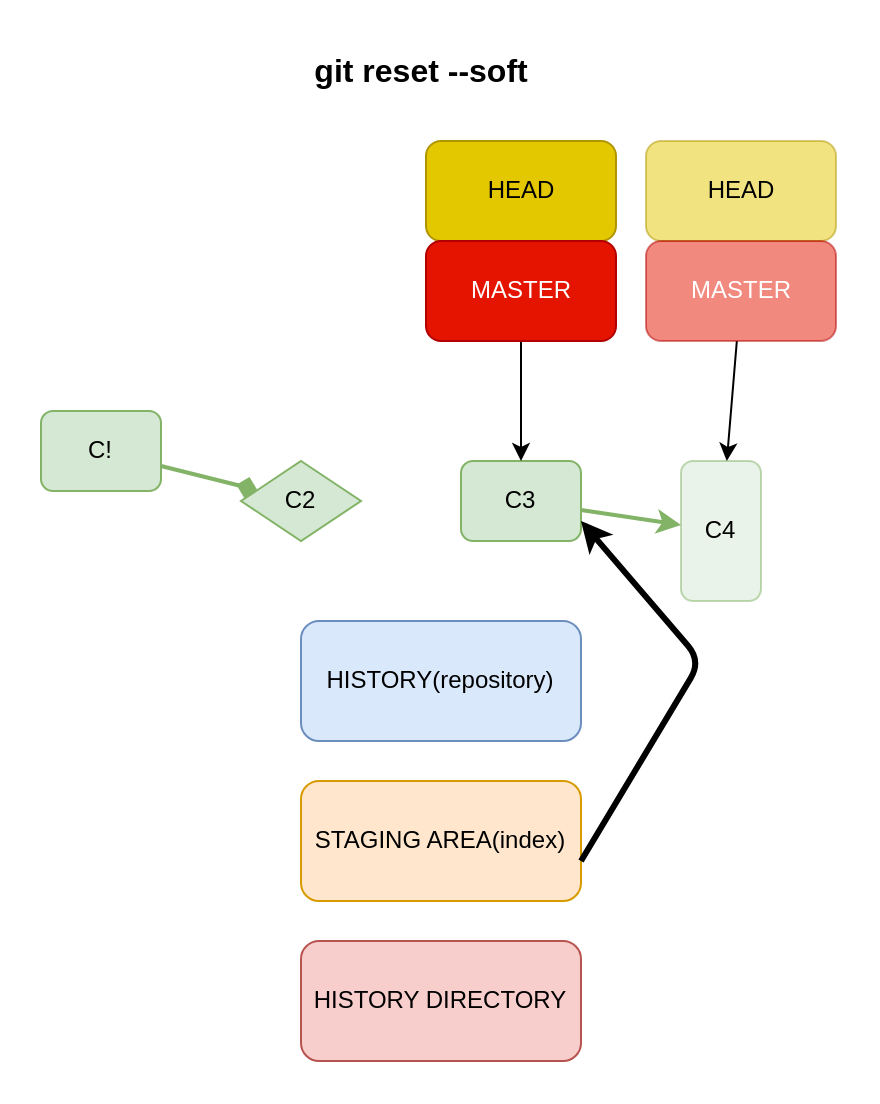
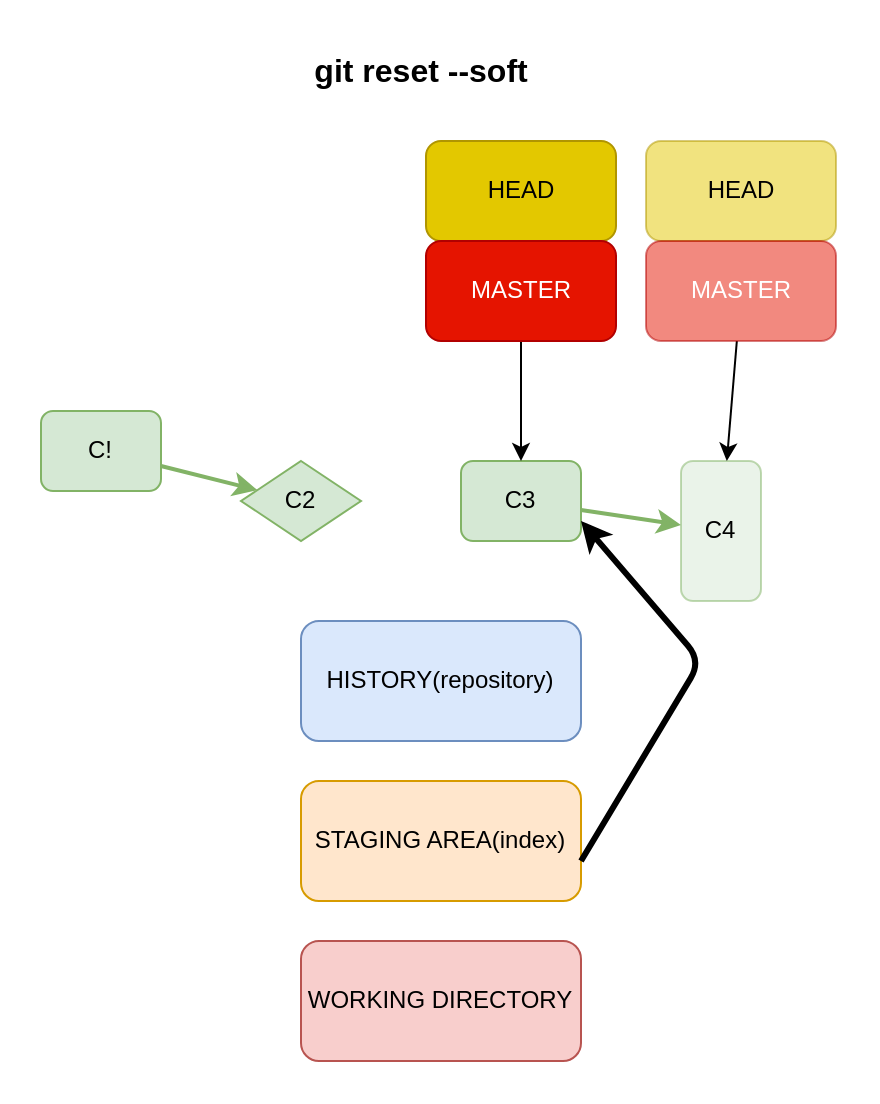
edge "C!" -> "C2": arrowhead diamond -> classic
node "HISTORY DIRECTORY": label "HISTORY DIRECTORY" -> "WORKING DIRECTORY"
